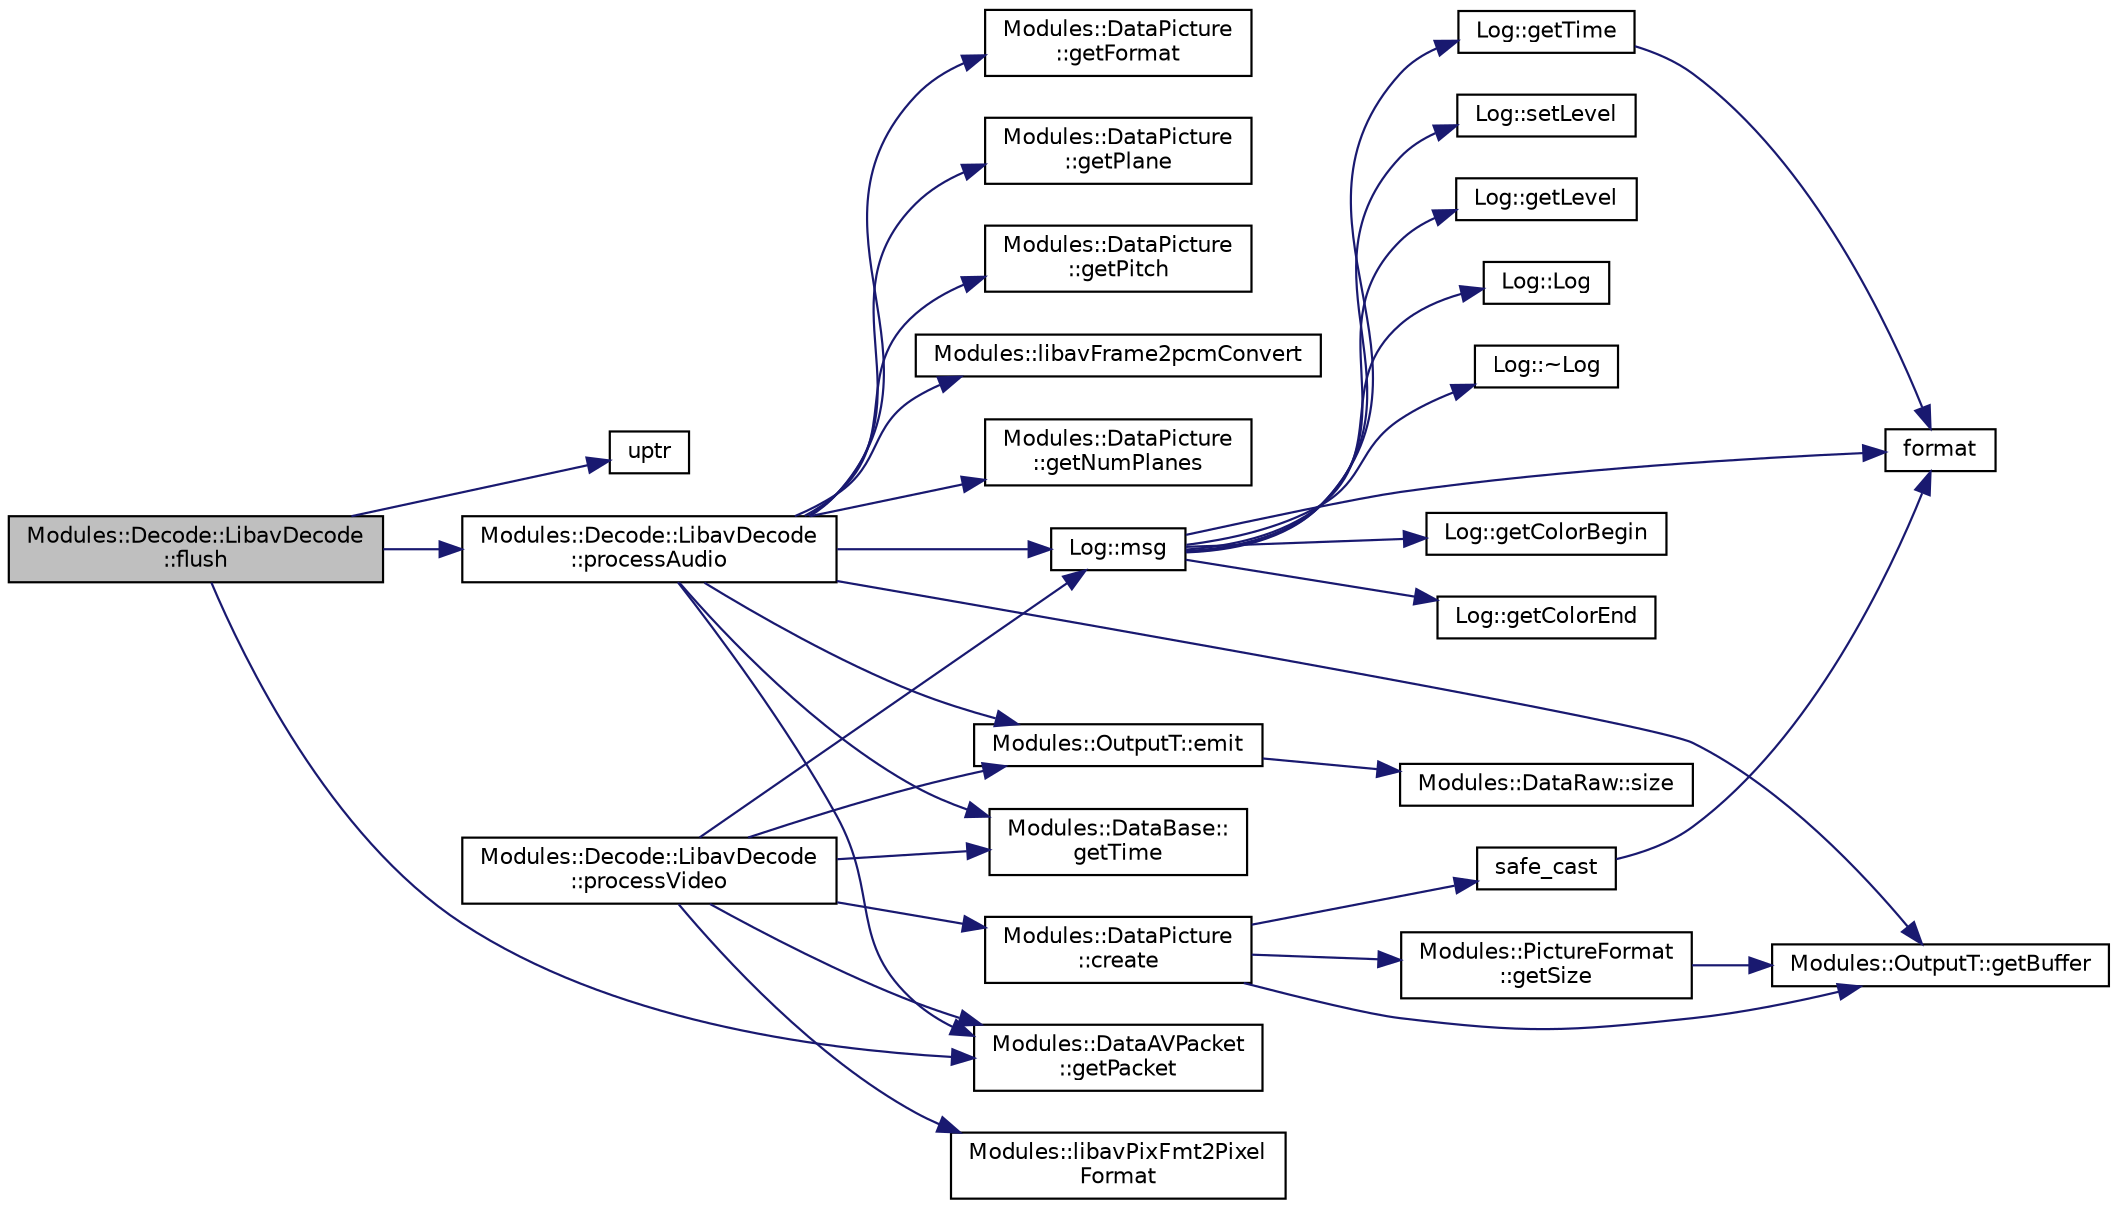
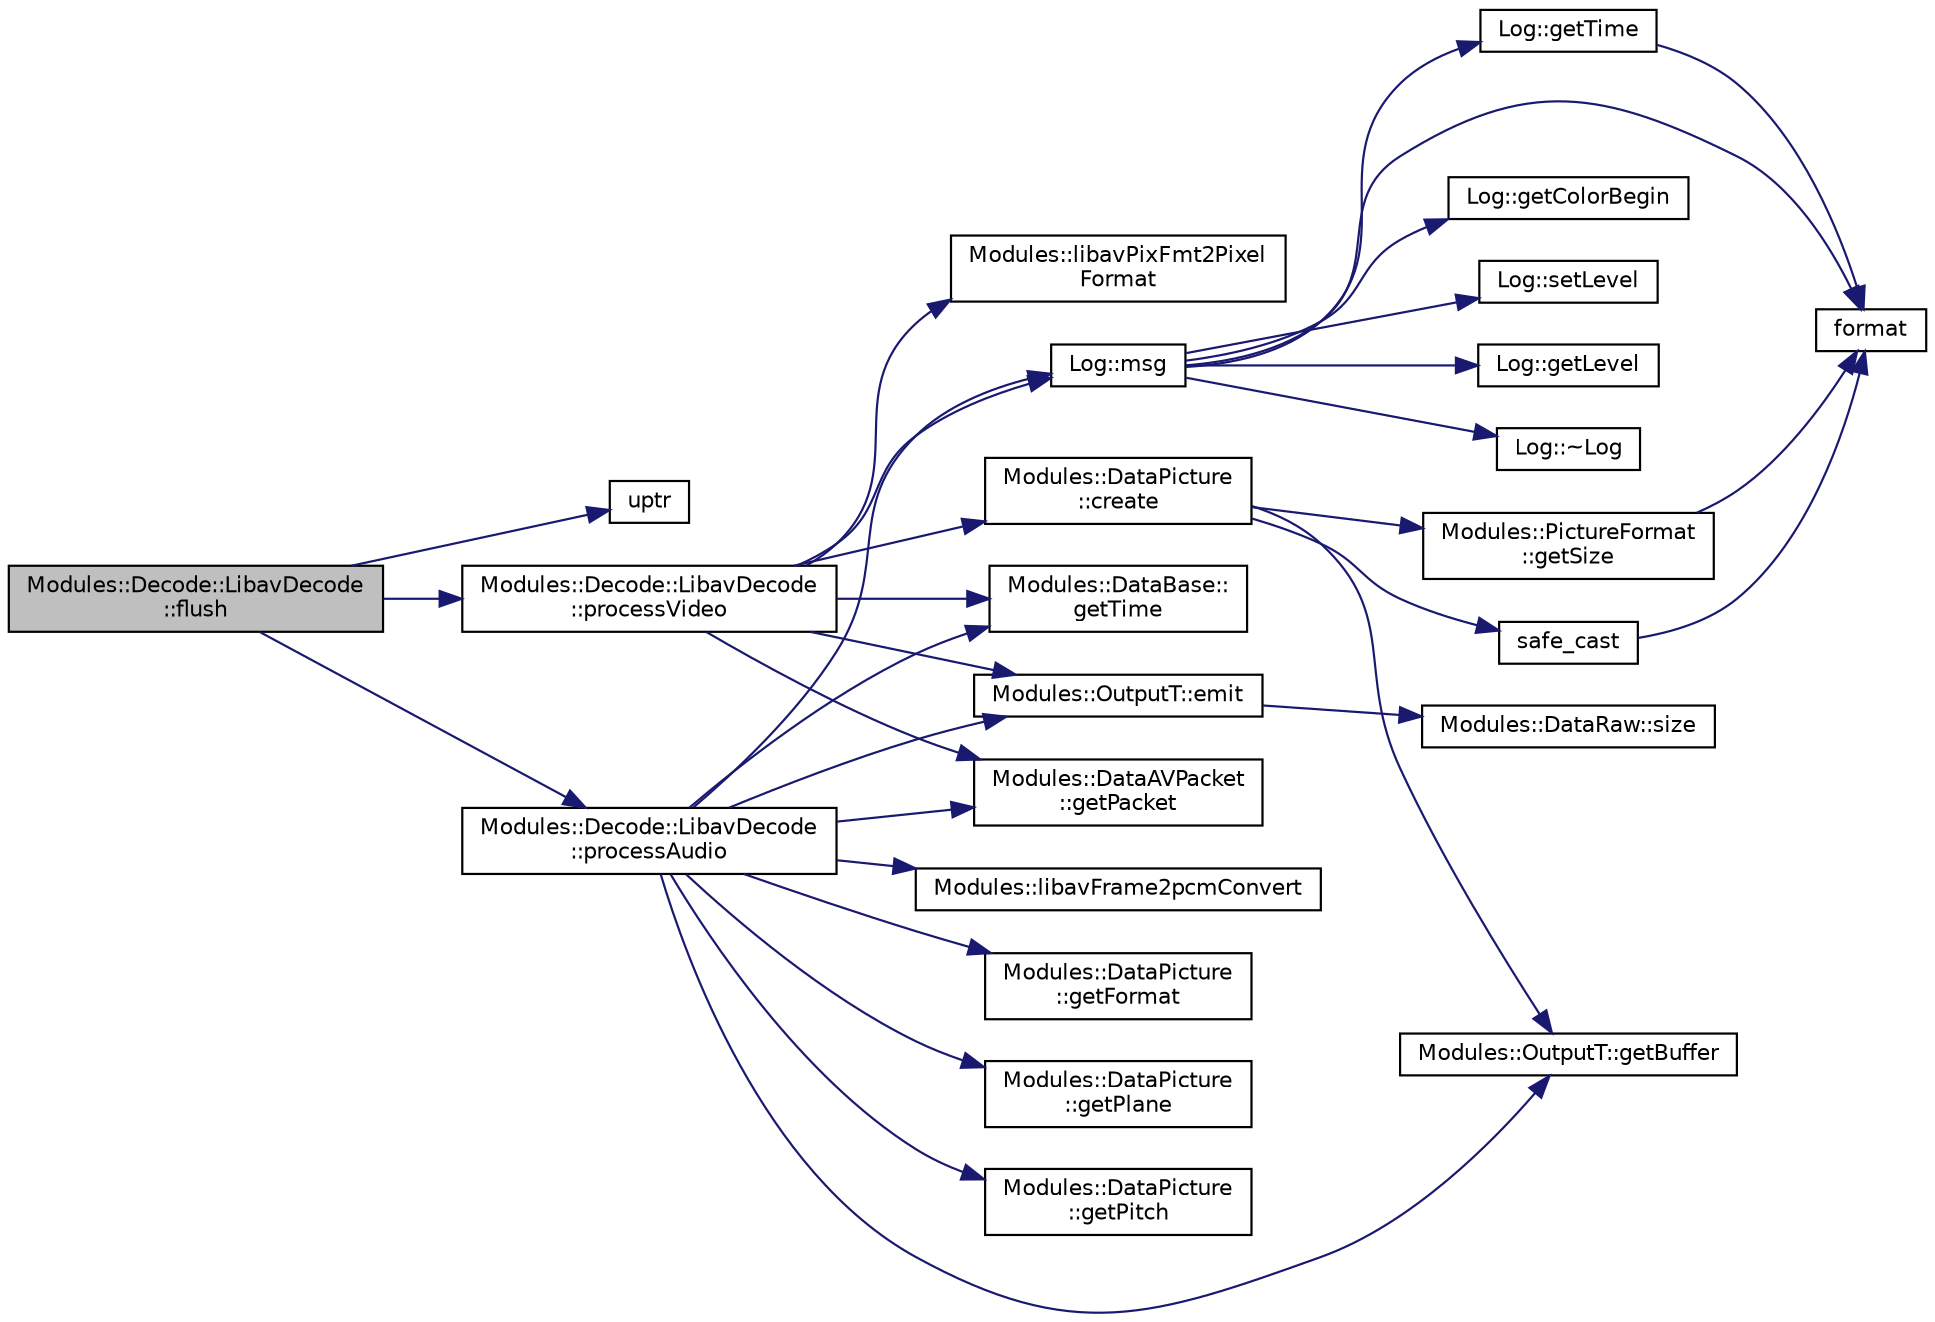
node "Log::Log": removed
node "Modules::DataPicture ::getNumPlanes": removed
node "Log::getColorEnd": removed
edge "Modules::Decode::LibavDecode ::flush" -> "Modules::DataAVPacket ::getPacket": now "Modules::Decode::LibavDecode ::flush" -> "Modules::Decode::LibavDecode ::processVideo"
edge "Modules::PictureFormat ::getSize" -> "Modules::OutputT::getBuffer": now "Modules::PictureFormat ::getSize" -> "format"
